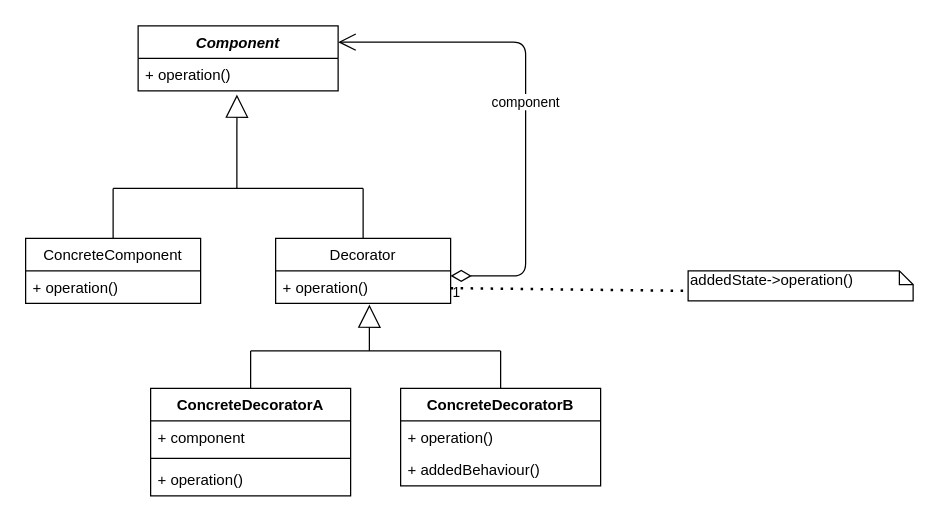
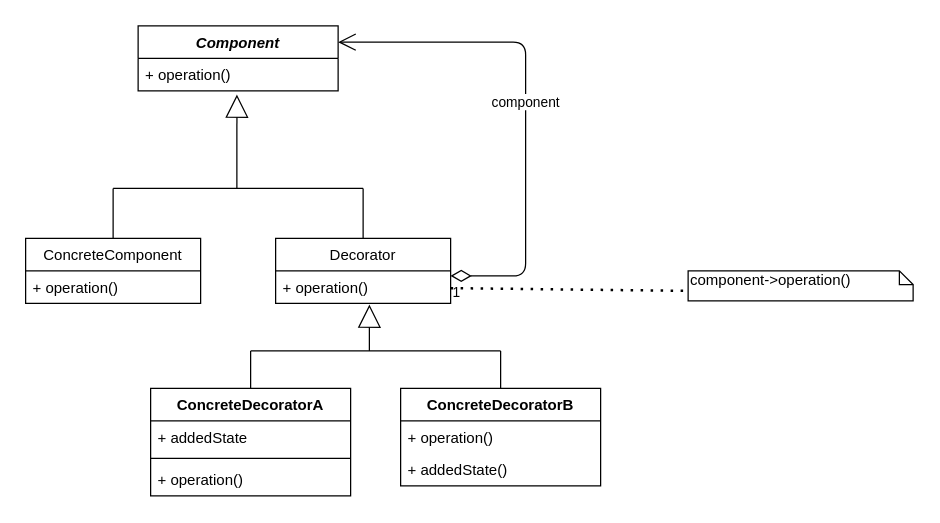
node "addedState->operation()": label "addedState->operation()" -> "component->operation()"
node "+ component": label "+ component" -> "+ addedState"
node "+ addedBehaviour()": label "+ addedBehaviour()" -> "+ addedState()"
